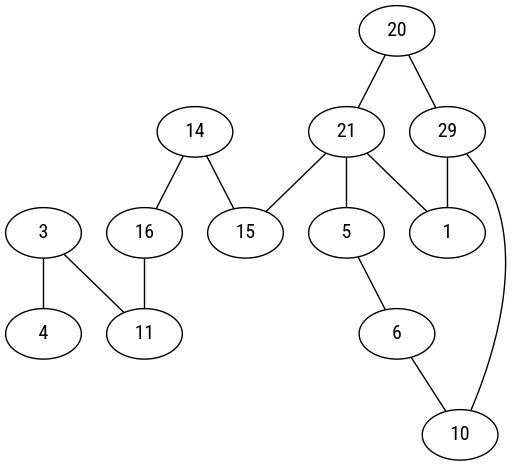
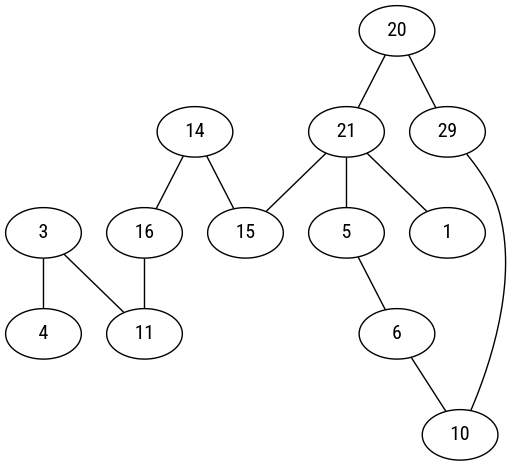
edge "29" -- "1": removed
